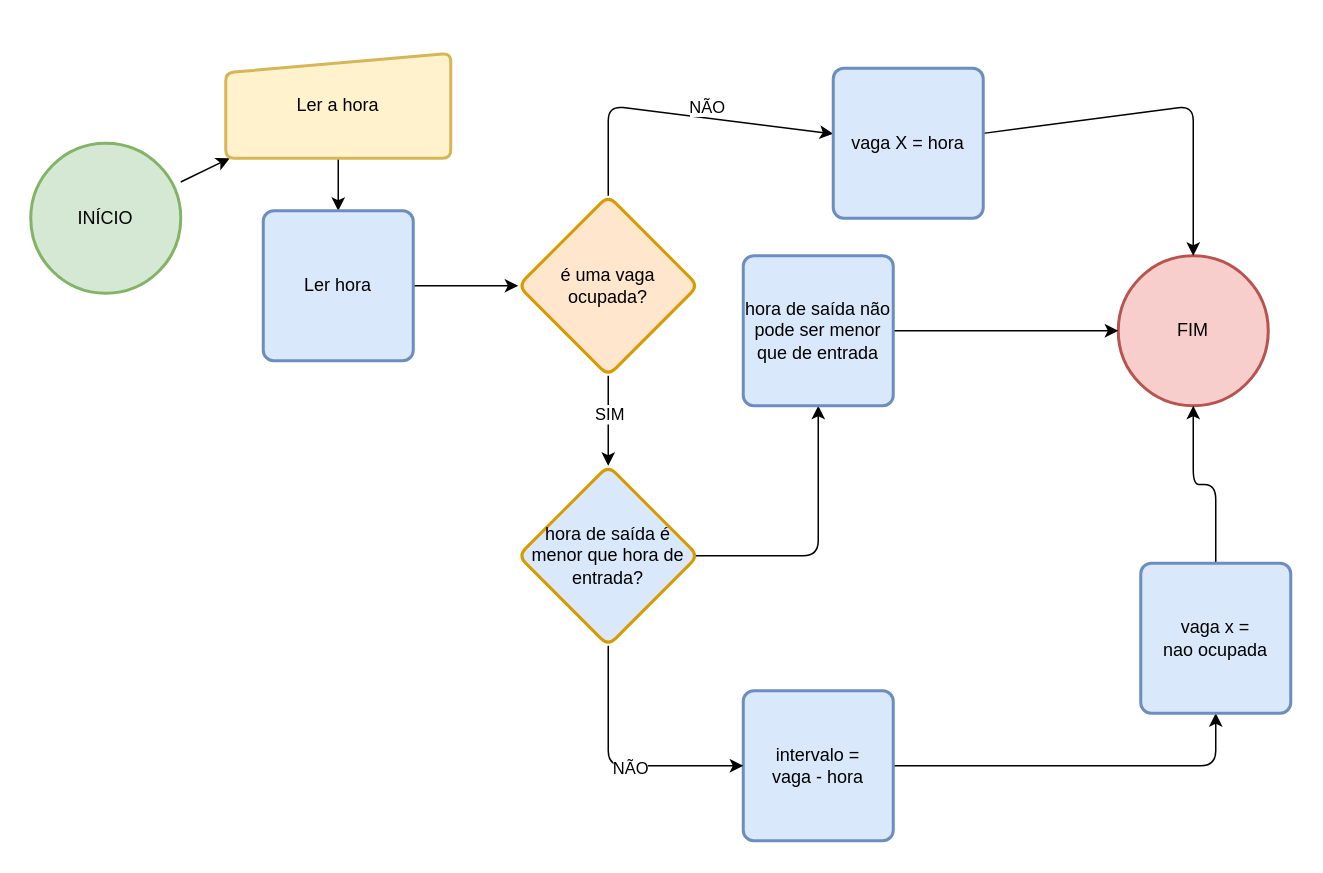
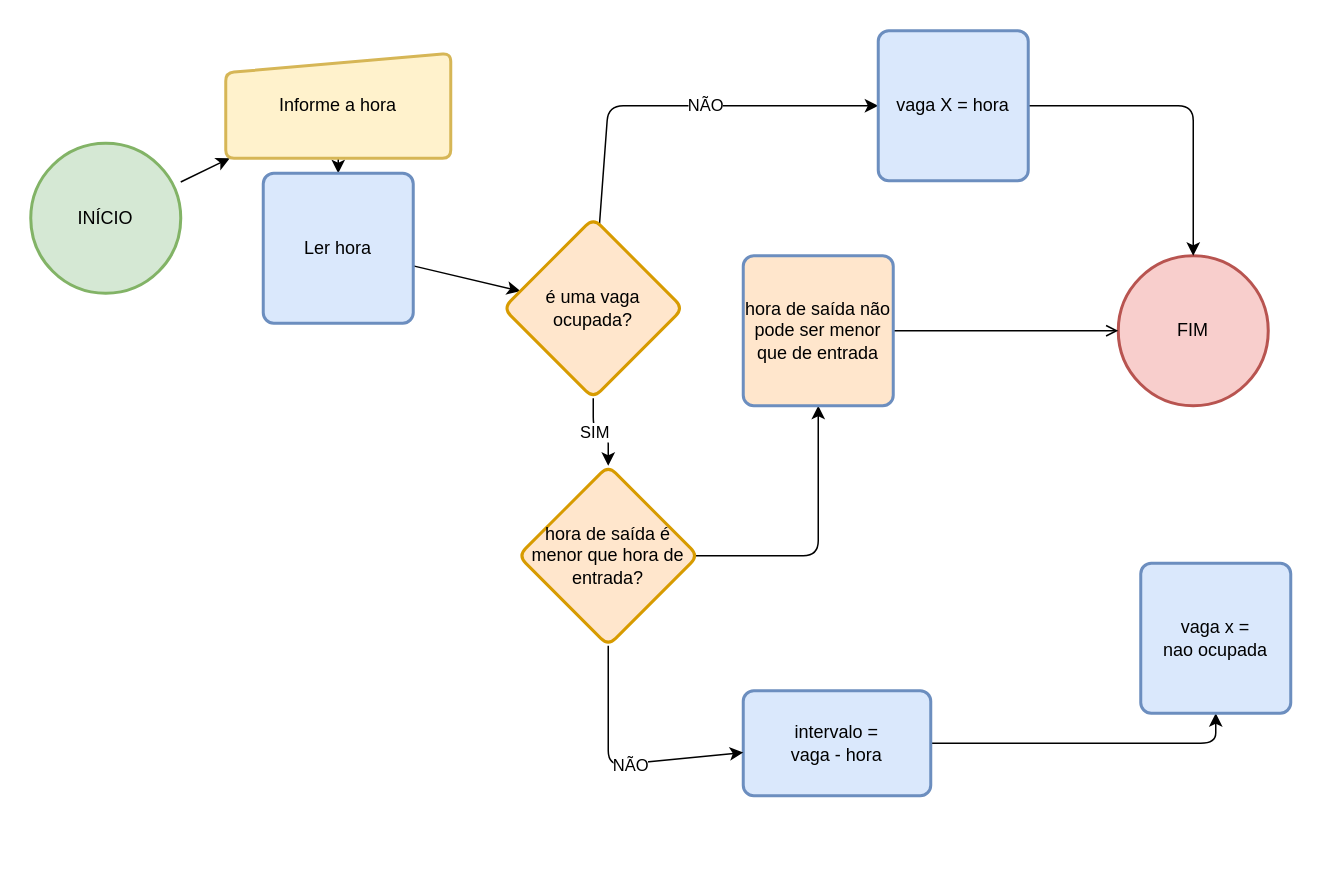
node "Ler a hora": label "Ler a hora" -> "Informe a hora"
node "vaga X = hora": moved (908, 143) -> (953, 106)
node "Ler hora": moved (338, 286) -> (338, 248)
node "é uma vaga ocupada?": moved (608, 286) -> (593, 308)
node "hora de saída não pode ser menor que de entrada": fillcolor #dae8fc -> #ffe6cc
edge "hora de saída não pode ser menor que de entrada" -> "FIM": arrowhead classic -> open
edge "vaga x = nao ocupada" -> "FIM": removed
node "hora de saída é menor que hora de entrada?": fillcolor #dae8fc -> #ffe6cc
node "intervalo = vaga - hora": size 150x150 -> 188x105
